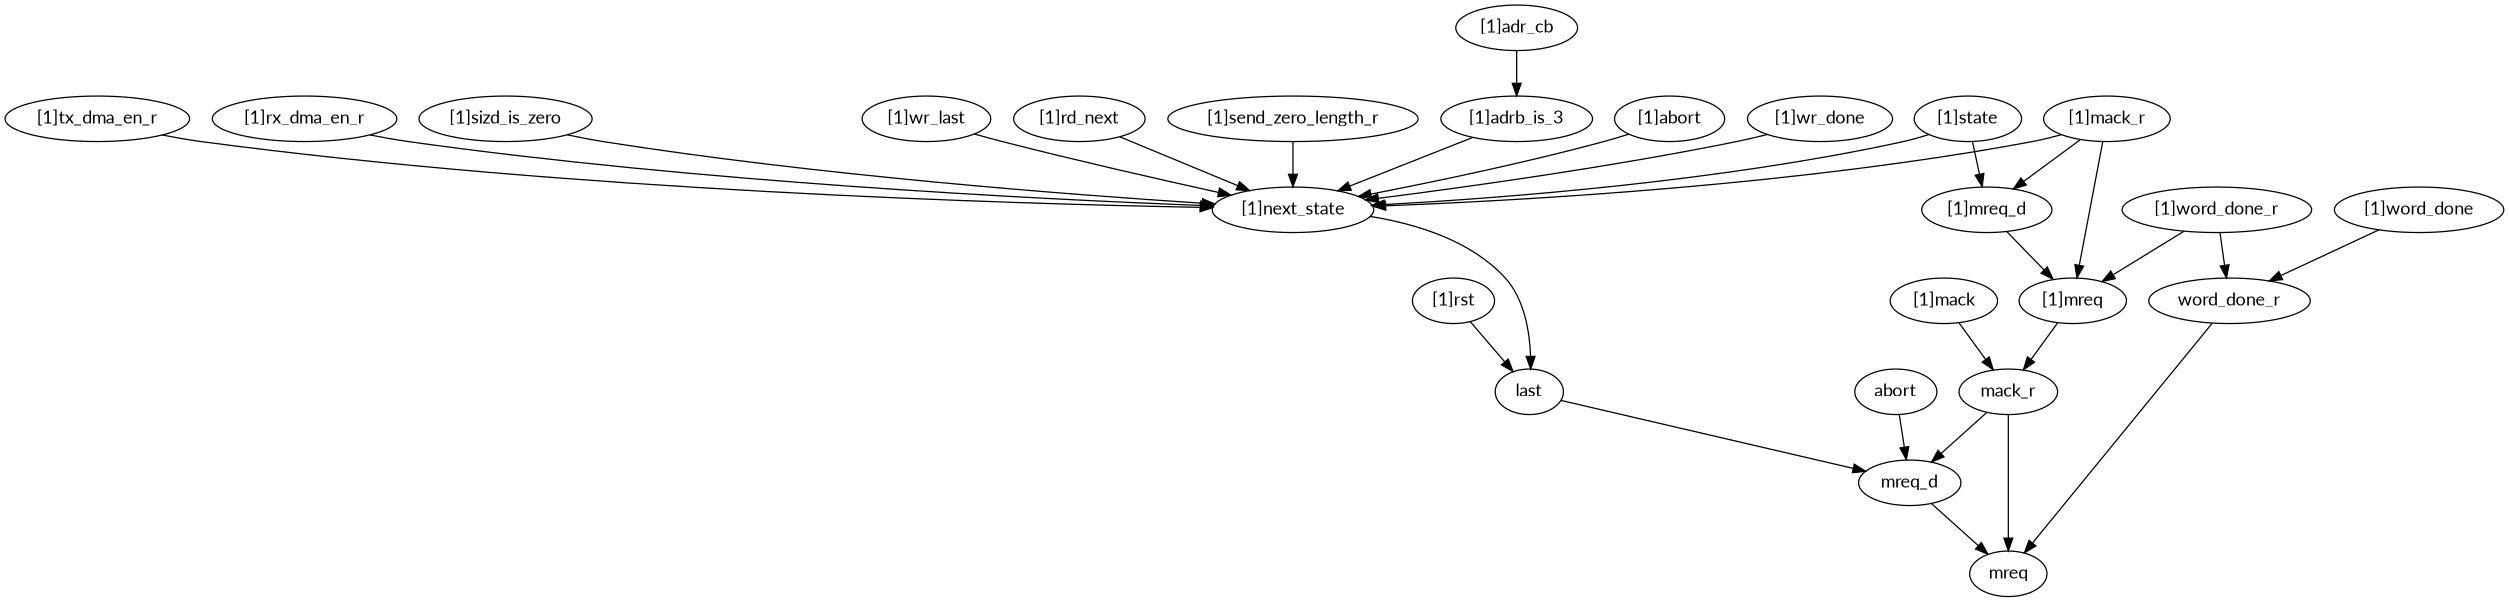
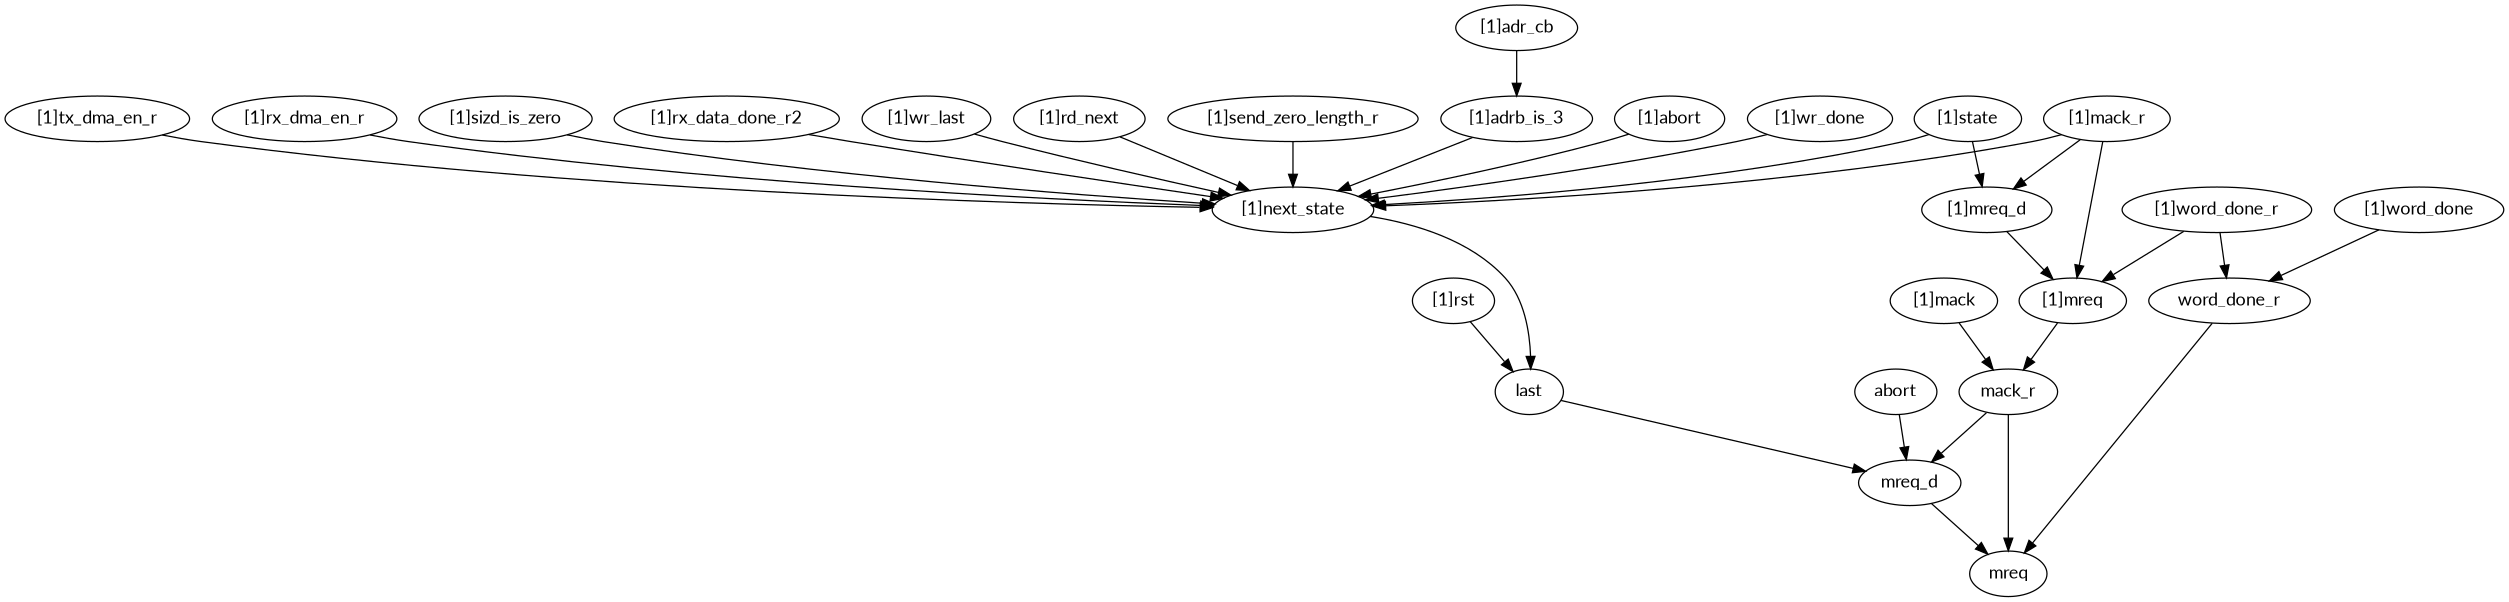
node "[1]rx_data_done_r2": added
